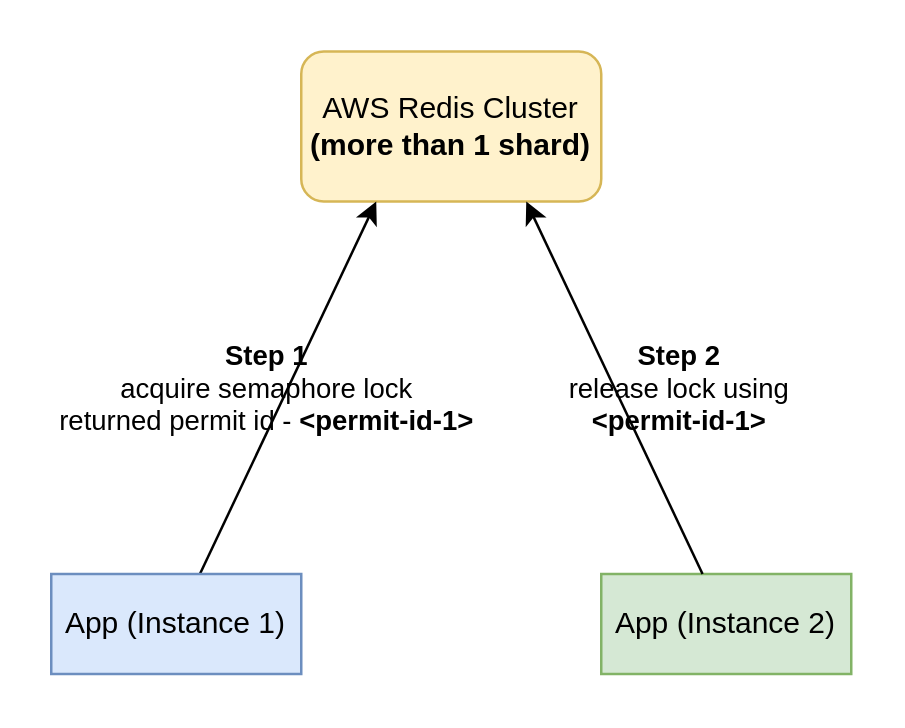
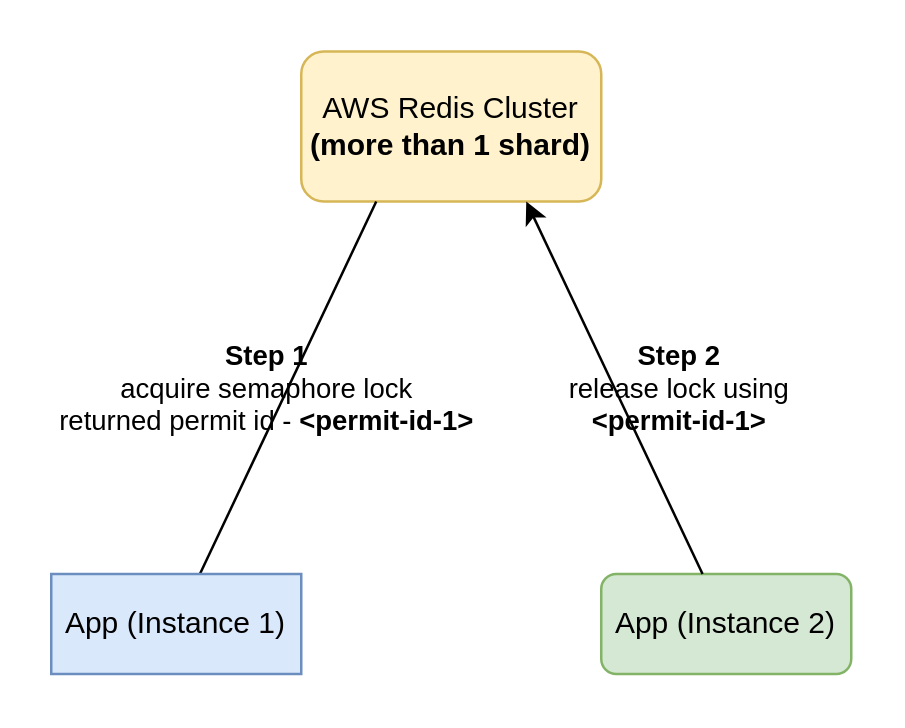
edge "App (Instance 1)" -> "AWS Redis Cluster (more than 1 shard)": arrowhead classic -> none
node "App (Instance 2)": shape rectangle -> rounded rectangle
